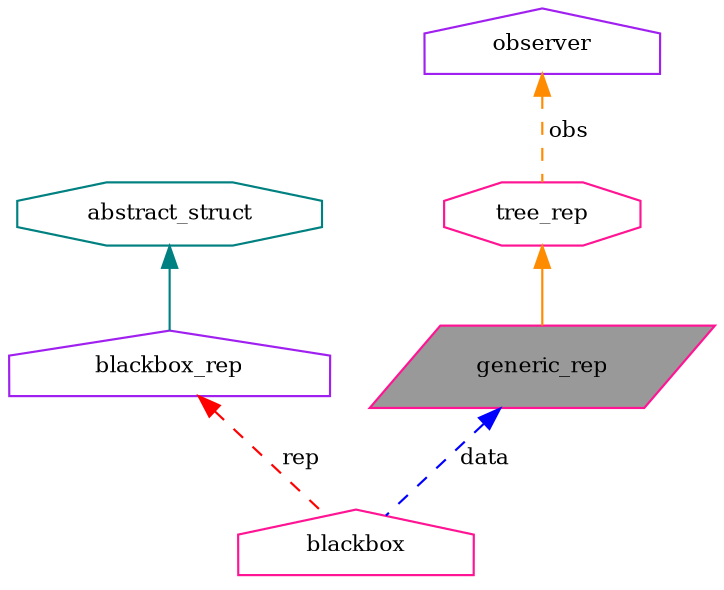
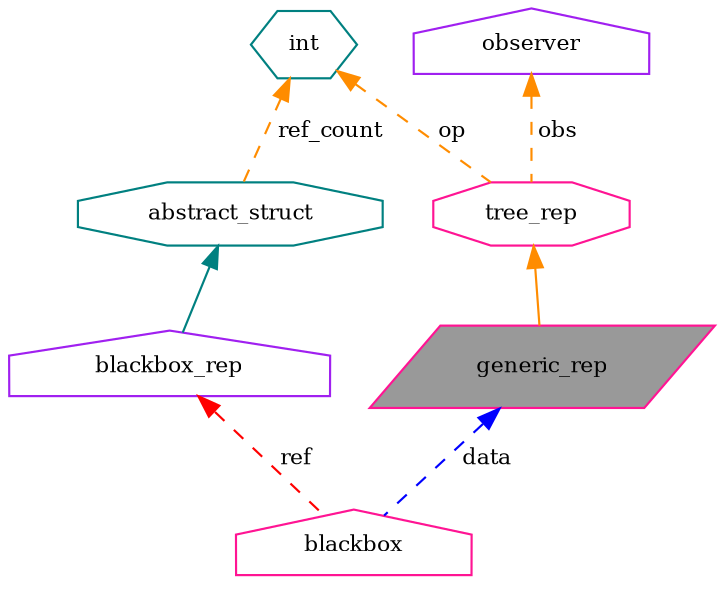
node "int": added
edge "blackbox" -> "blackbox_rep": label " rep" -> " ref"
